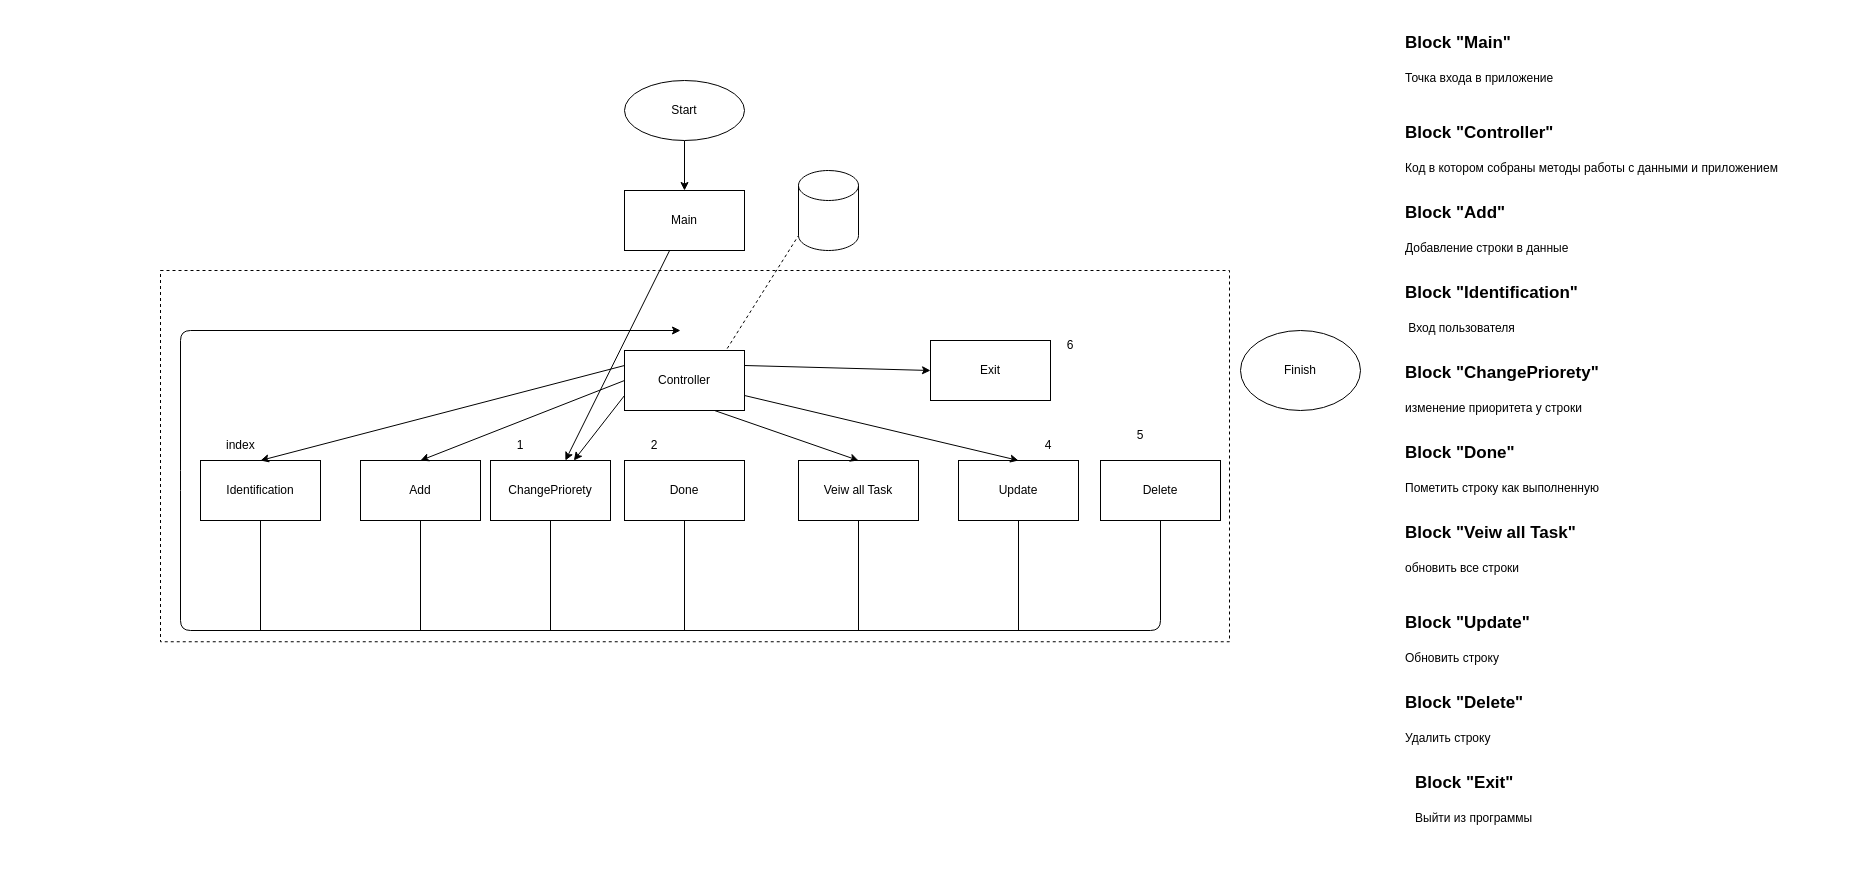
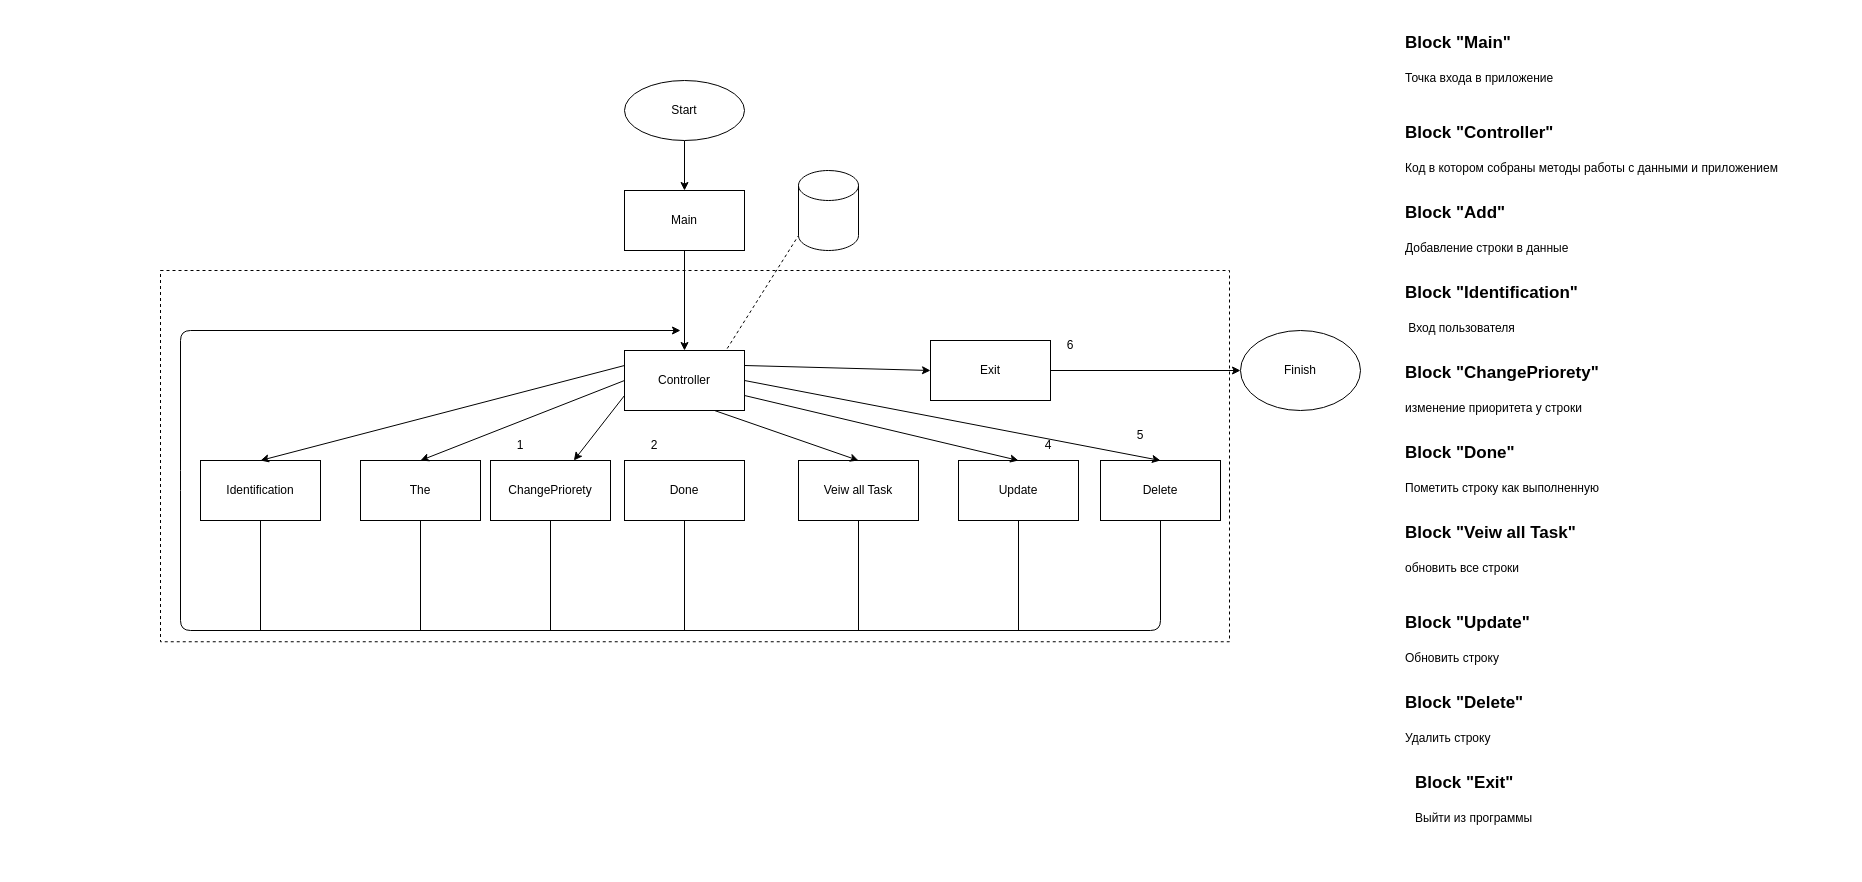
edge "Main" -> "ChangePriorety": now "Main" -> "Controller"
edge "Exit" -> "Finish": added
edge "Controller" -> "Delete": added
node "index": removed
node "Add": label "Add" -> "The"
